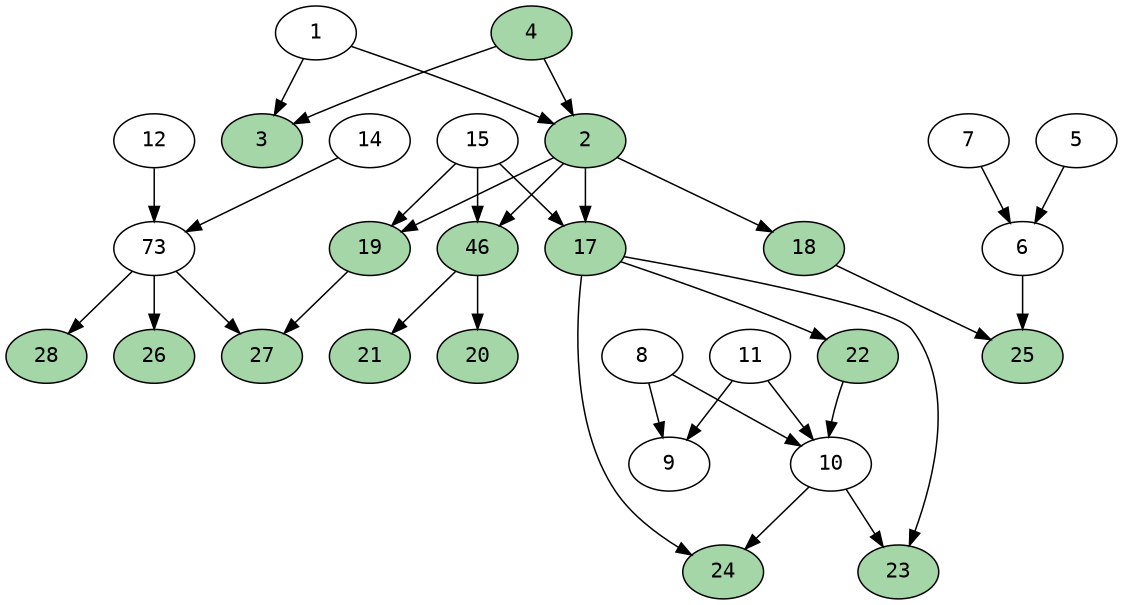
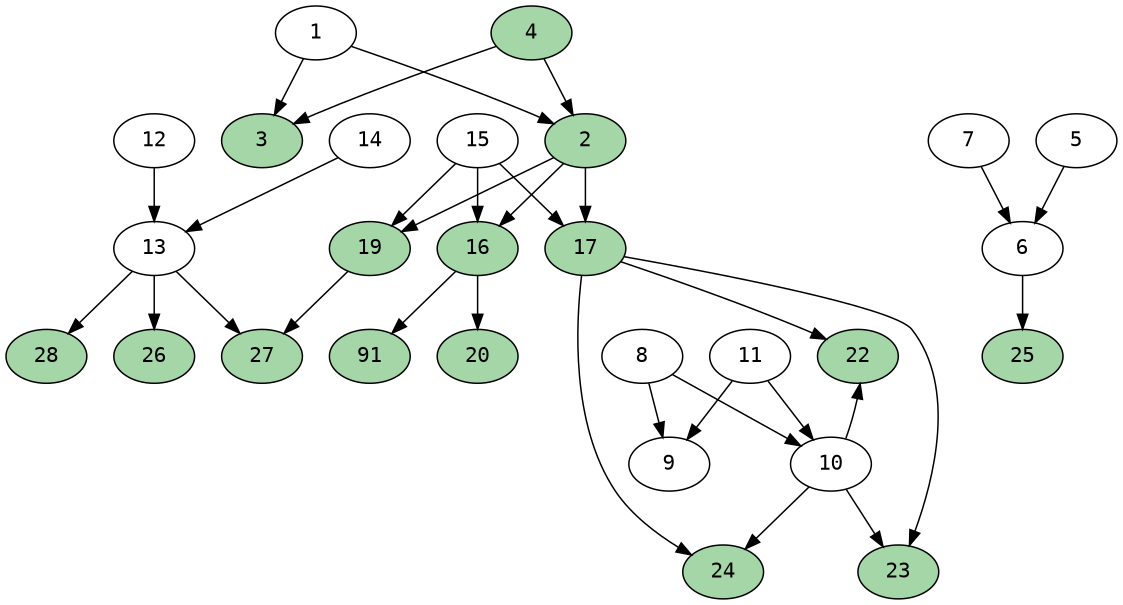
node "73": label "73" -> "13"
node "46": label "46" -> "16"
node "18": removed
node "21": label "21" -> "91"
edge "22" -> "10": reversed
